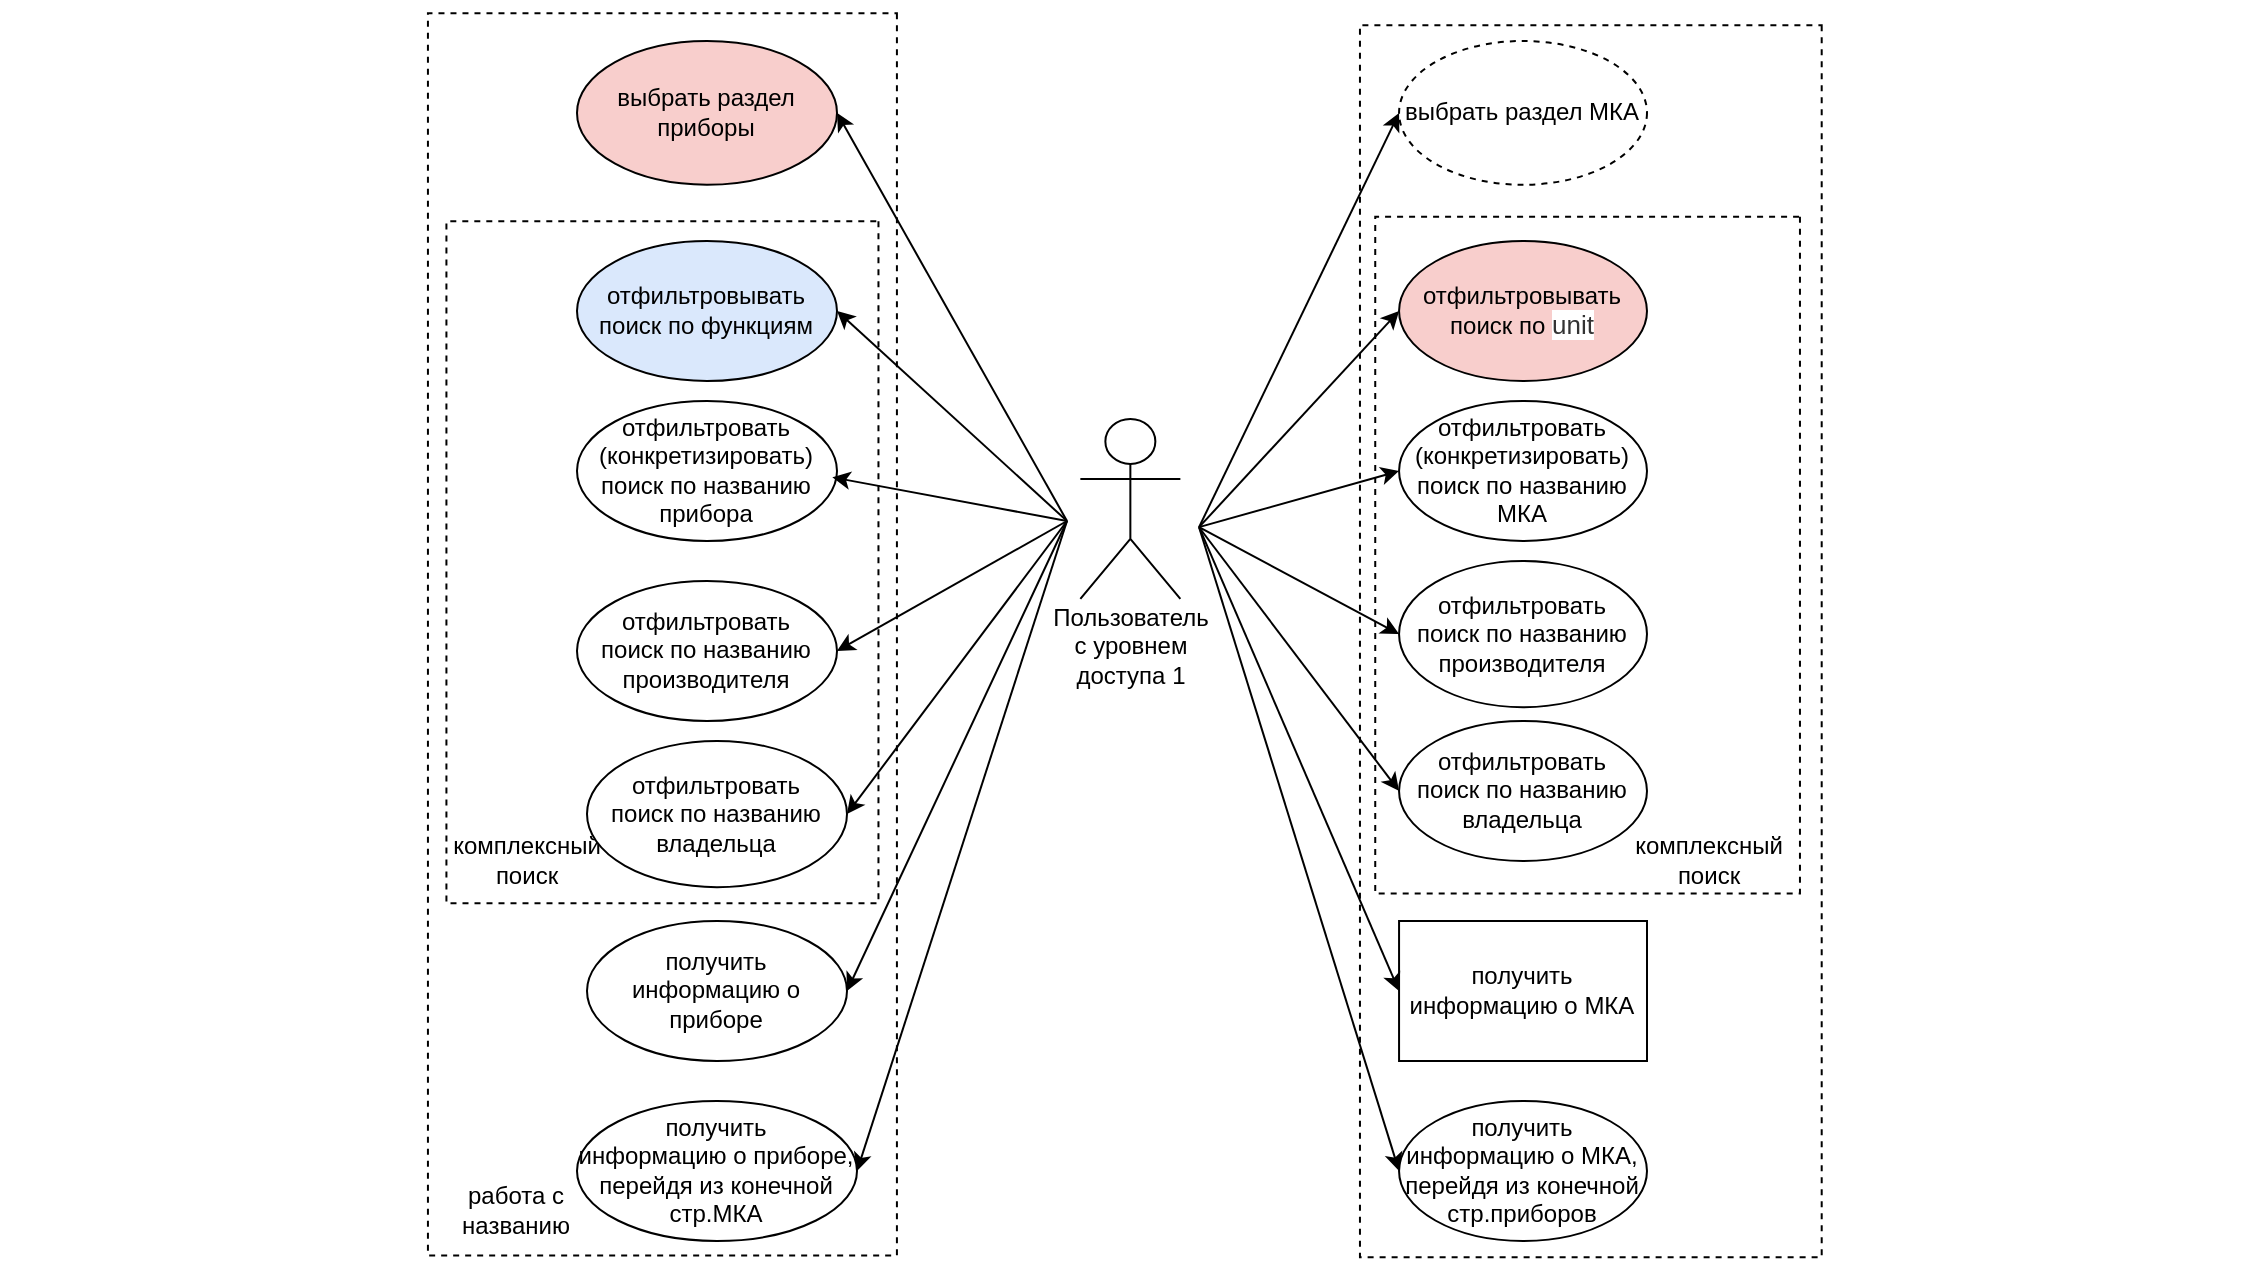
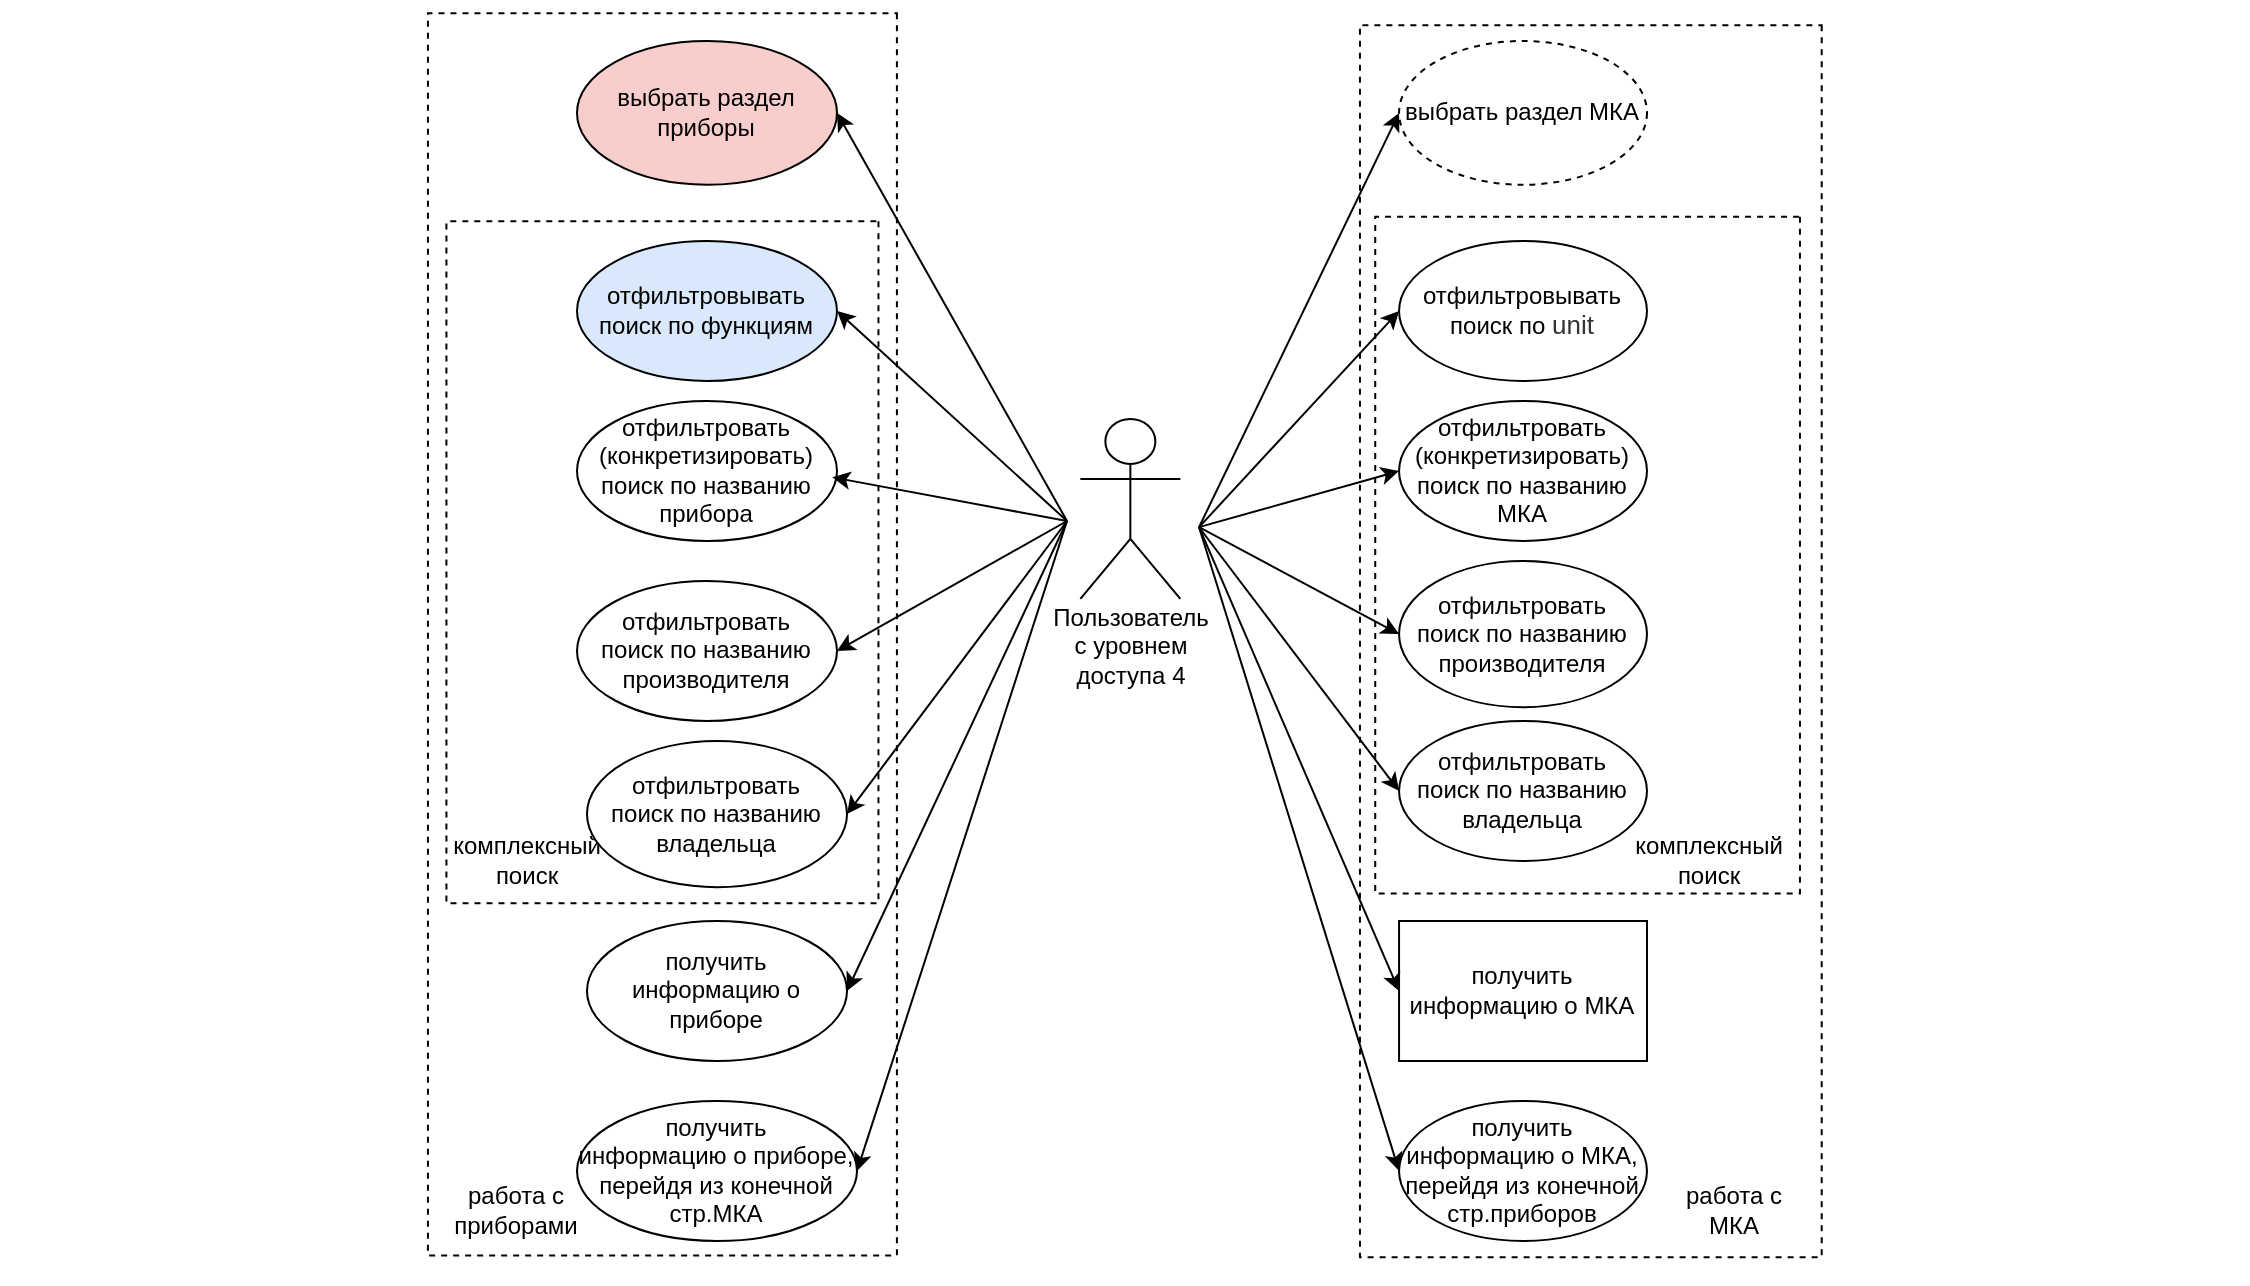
node "отфильтровывать поиск по unit": fillcolor #f8cecc -> #ffffff
node "Пользователь с уровнем доступа 1": label "Пользователь с уровнем доступа 1" -> "Пользователь с уровнем доступа 4"
node "работа с названию": label "работа с названию" -> "работа с приборами"
node "работа с МКА": added
